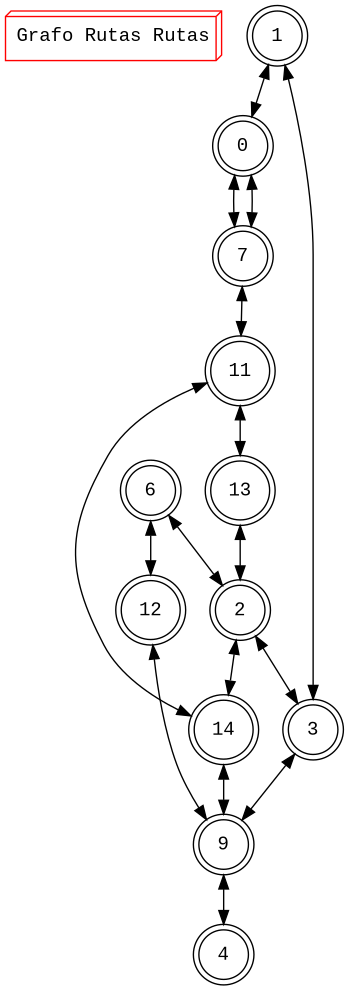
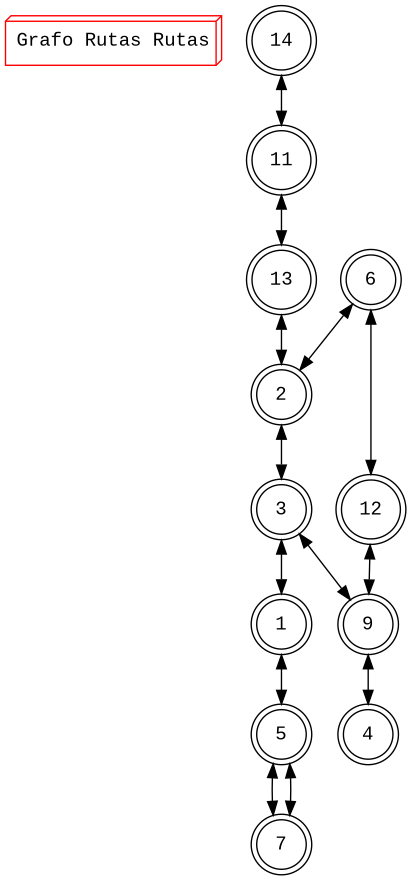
node "0": label "0" -> "5"
edge "7" -- "11": removed
edge "2" -- "14": removed
edge "14" -- "9": removed
